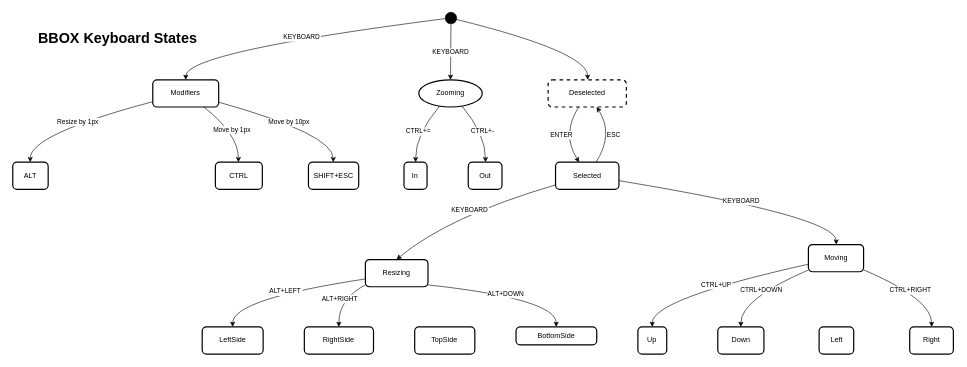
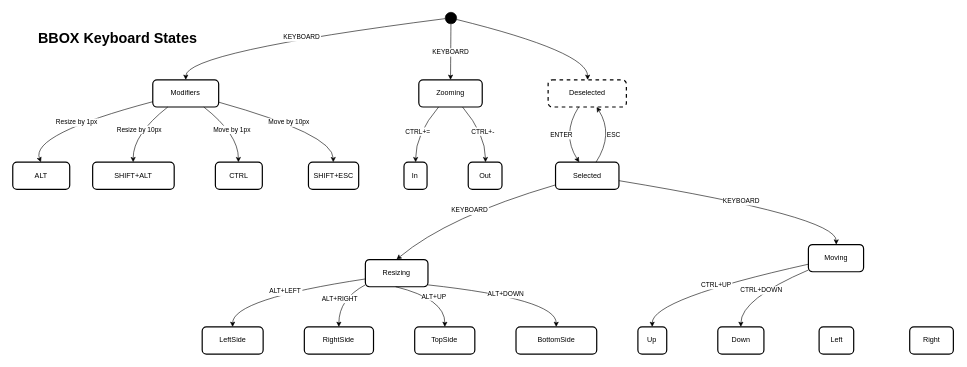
node "Zooming": shape ellipse -> rounded rectangle
edge "Modifiers" -> "SHIFT+ALT": added, label "Resize by 10px"
node "ALT": size 35x27 -> 57x27
node "SHIFT+ALT": added
edge "Moving" -> "Right": removed, label "CTRL+RIGHT"
edge "Resizing" -> "TopSide": added, label "ALT+UP"
node "BottomSide": size 81x18 -> 81x27
